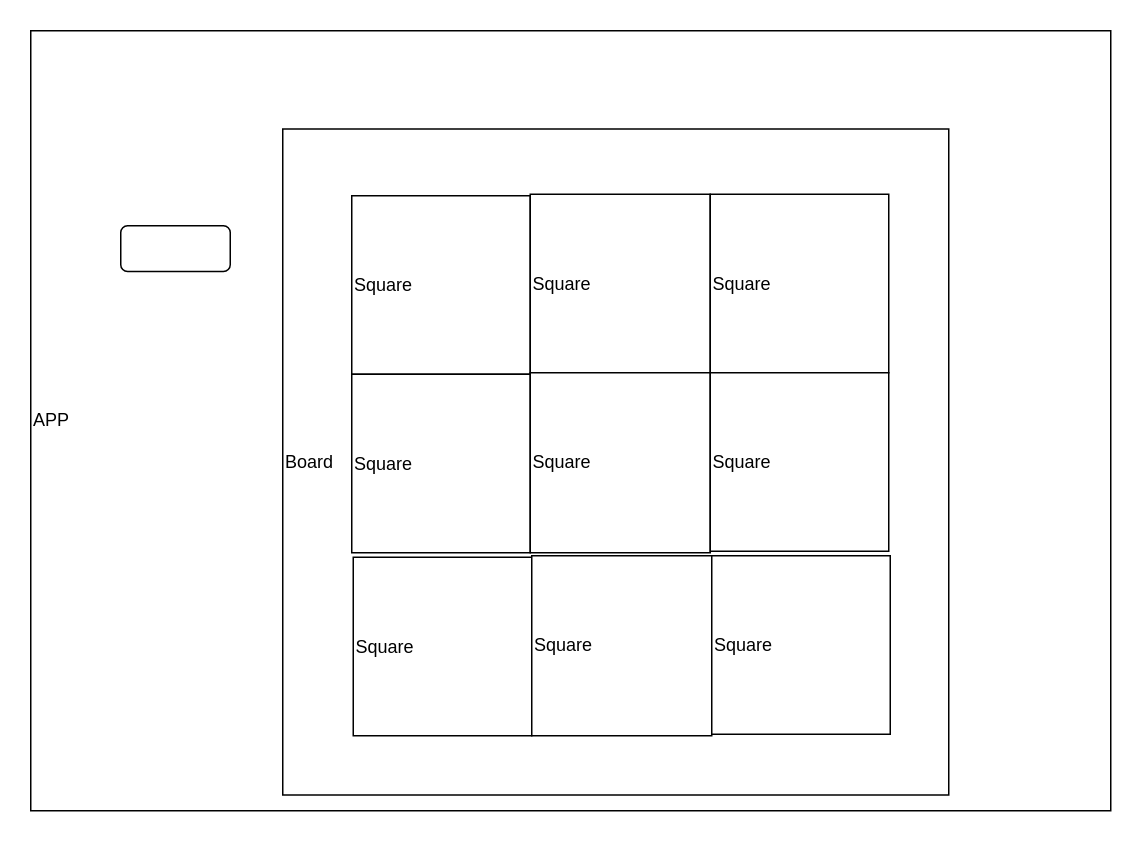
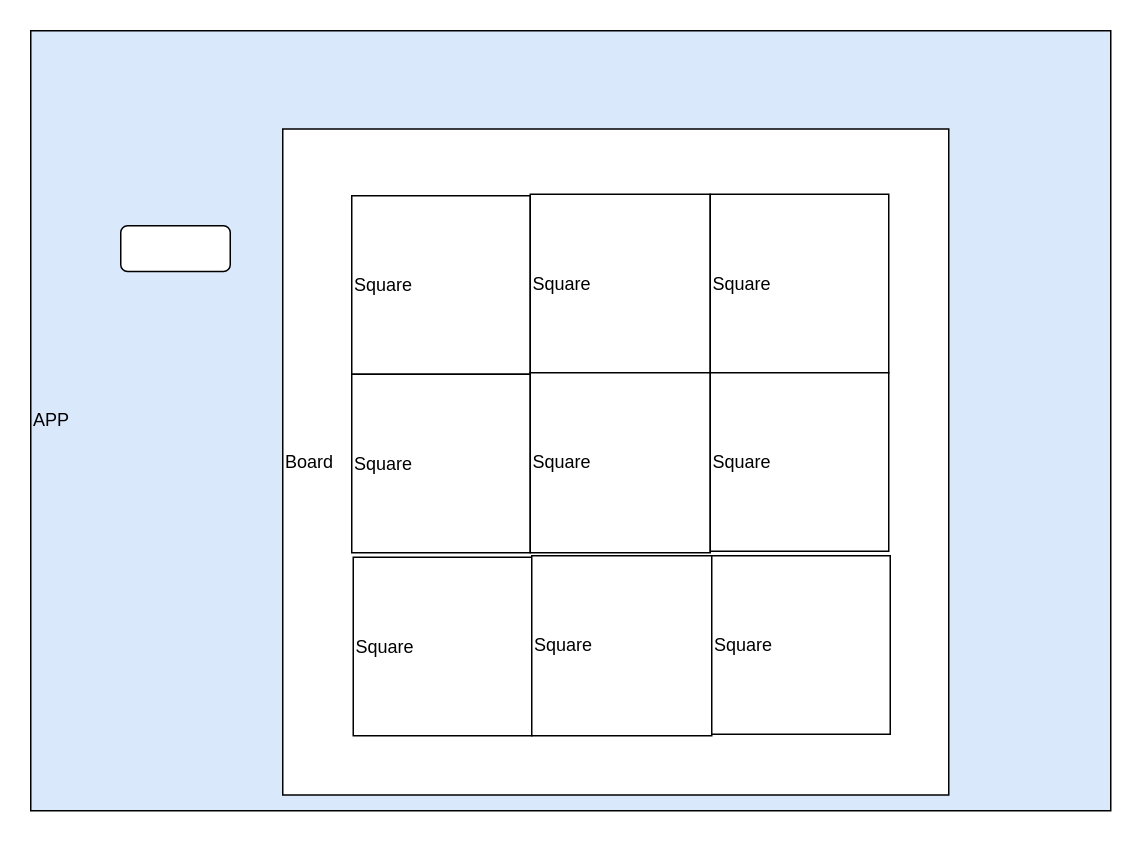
node "APP": fillcolor #ffffff -> #dae8fc
